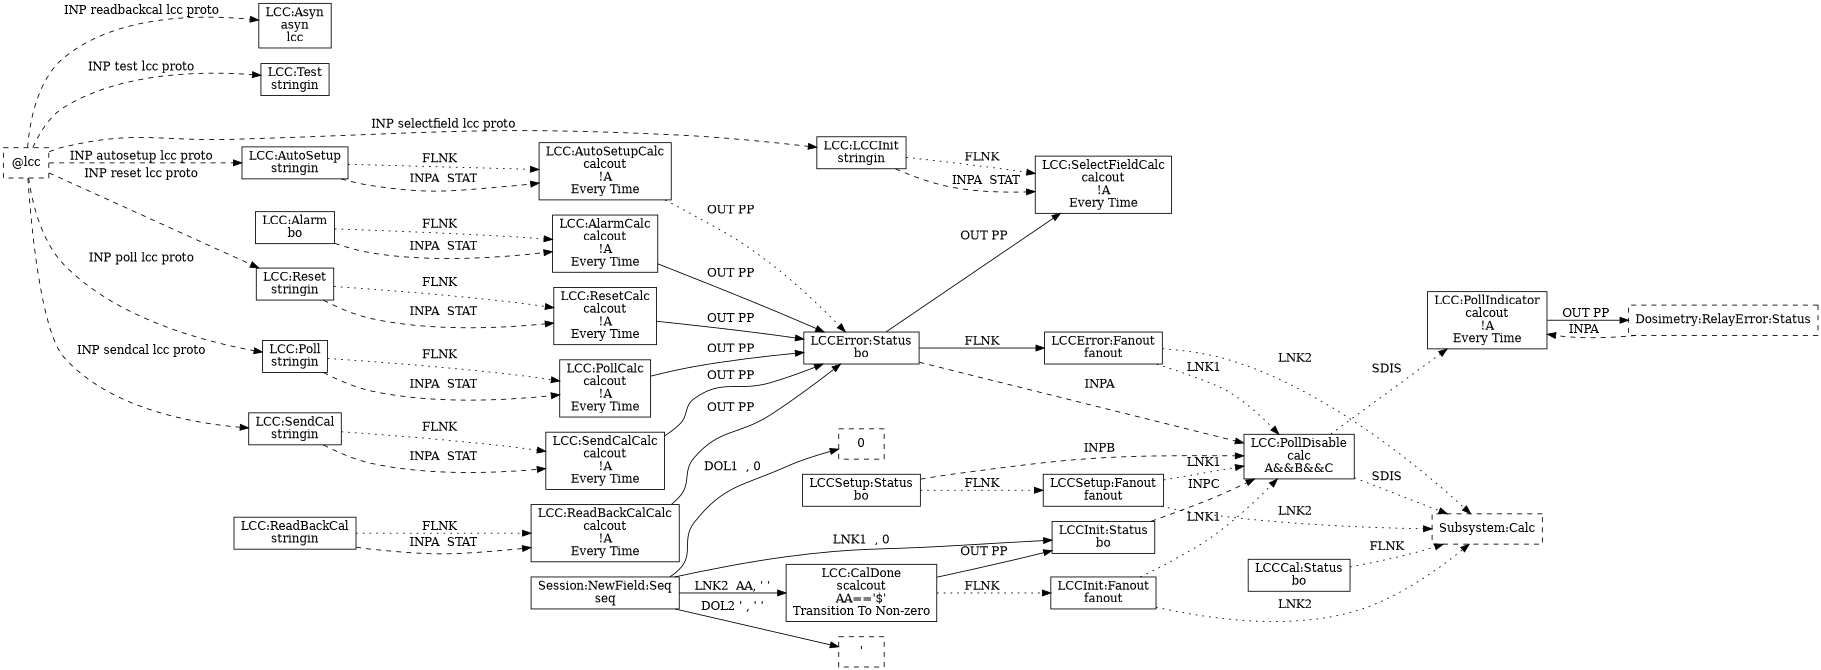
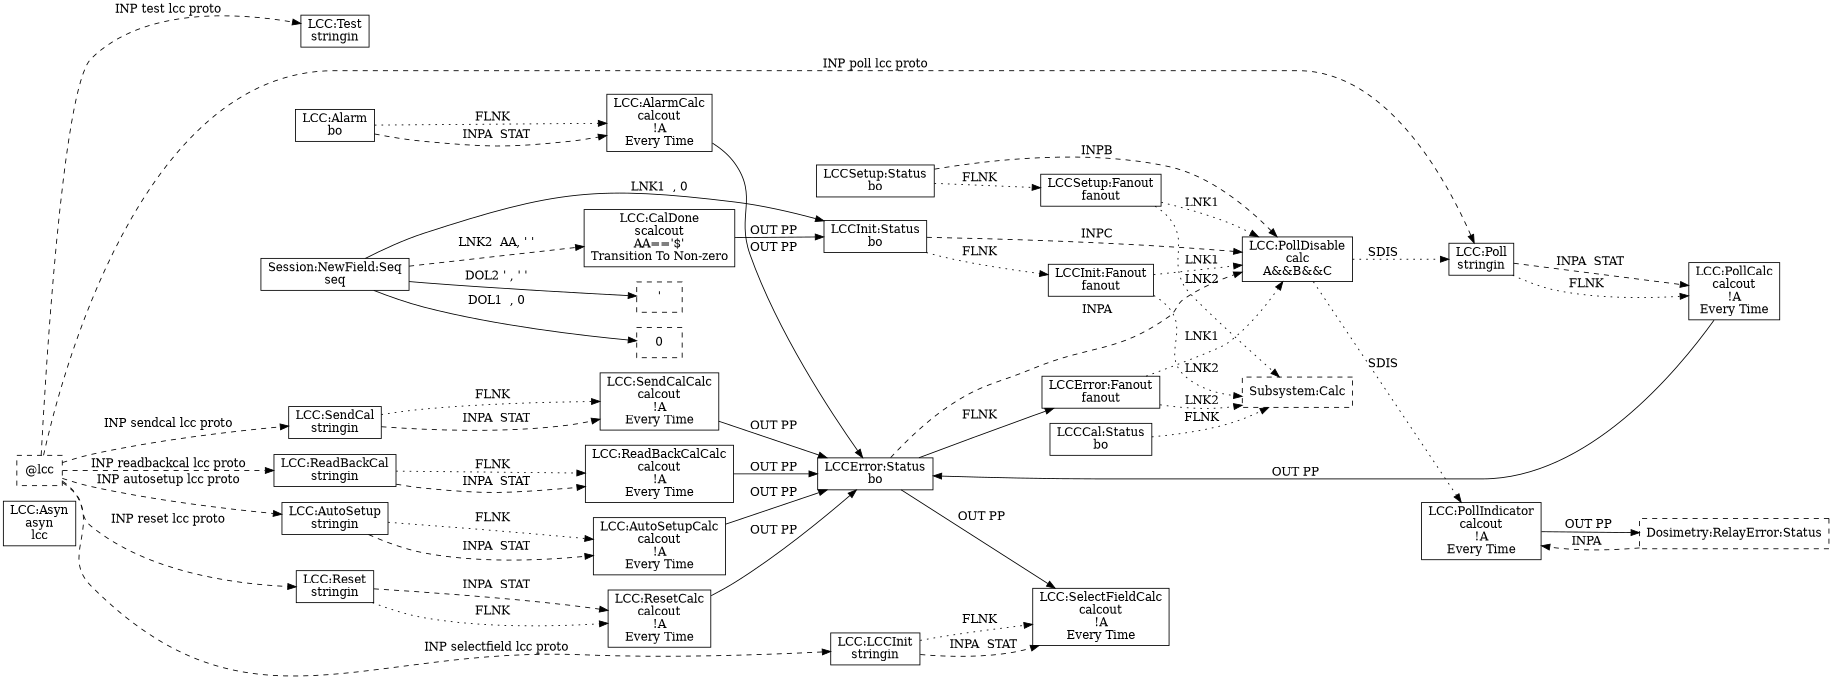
edge "@lcc" -> "LCC:Asyn asyn lcc": now "@lcc" -> "LCC:ReadBackCal stringin"
edge "LCC:AutoSetupCalc calcout !A Every Time" -> "LCCError:Status bo": style dotted -> solid
edge "LCC:PollDisable calc A&&B&&C" -> "Subsystem:Calc": now "LCC:PollDisable calc A&&B&&C" -> "LCC:Poll stringin"
edge "Session:NewField:Seq seq" -> "LCC:CalDone scalcout AA=='$' Transition To Non-zero": style solid -> dashed
edge "LCC:CalDone scalcout AA=='$' Transition To Non-zero" -> "LCCInit:Fanout fanout": now "LCCInit:Status bo" -> "LCCInit:Fanout fanout"
